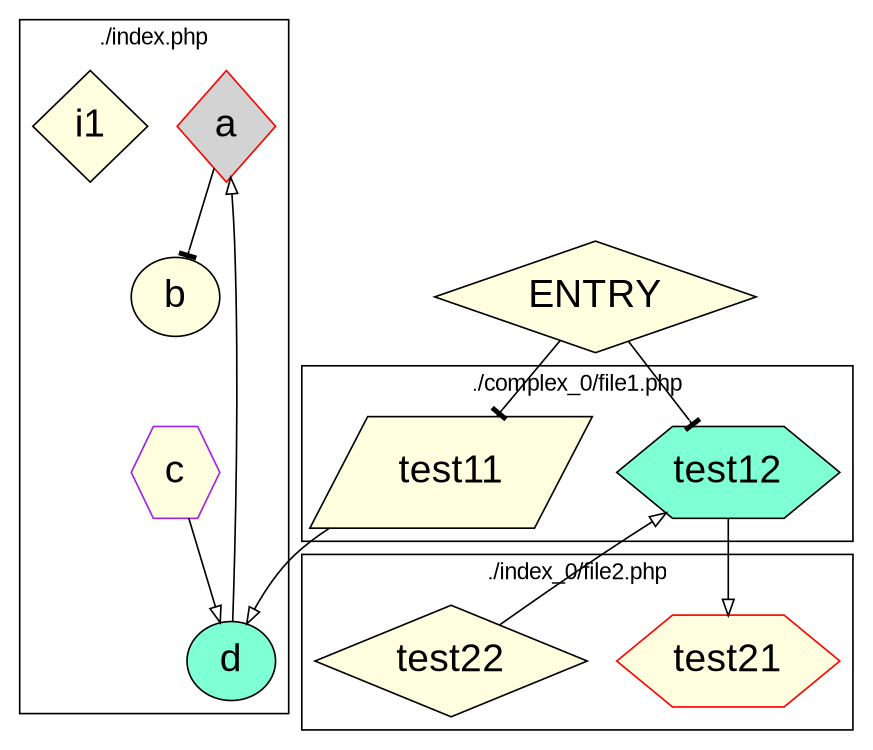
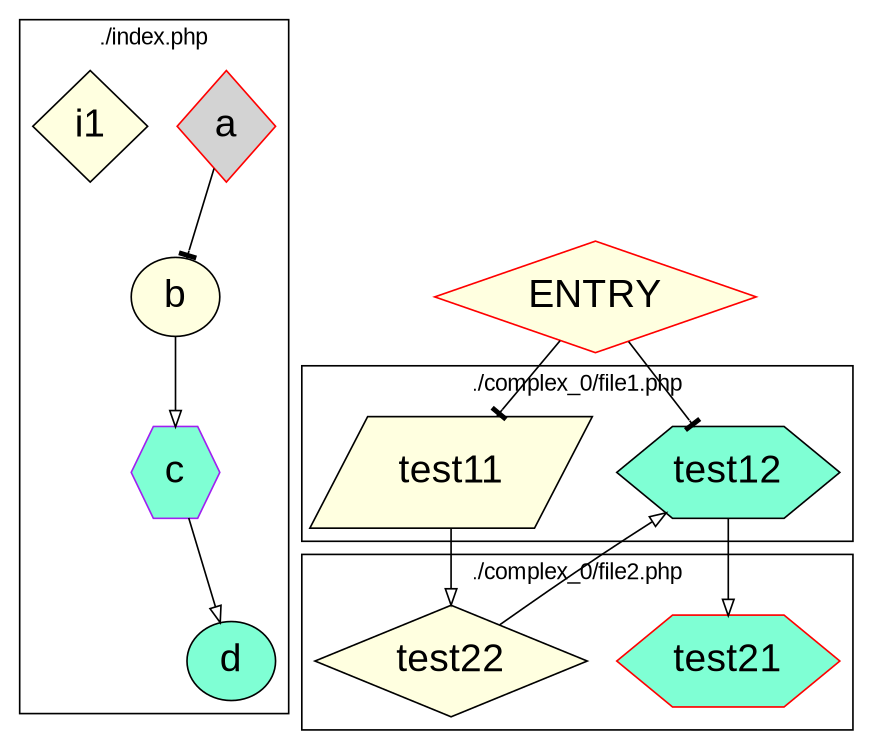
node "ENTRY": color black -> red
edge "b" -> "c": added
edge "d" -> "a": removed
node "c": fillcolor lightyellow -> aquamarine
cluster "./index_0/file2.php": label "./index_0/file2.php" -> "./complex_0/file2.php"
edge "test11" -> "d": now "test11" -> "test22"
node "test21": fillcolor lightyellow -> aquamarine
